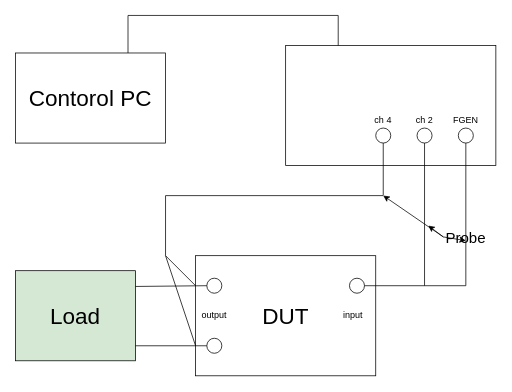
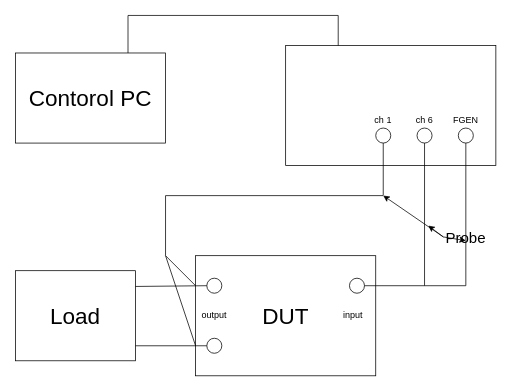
node "ch 4": label "ch 4" -> "ch 1"
node "ch 2": label "ch 2" -> "ch 6"
node "Load": fillcolor #d5e8d4 -> #ffffff
